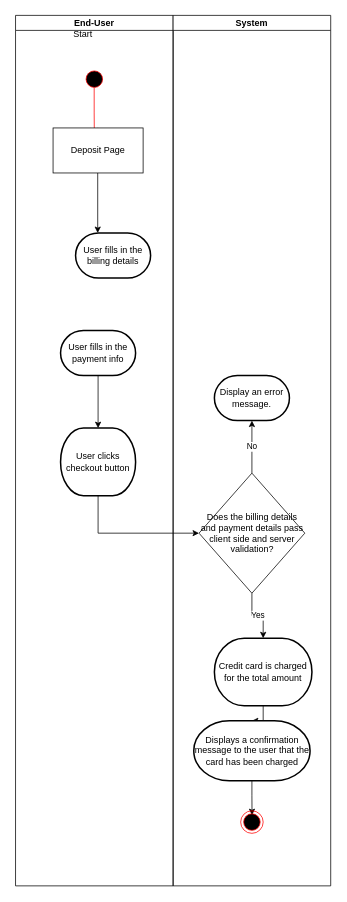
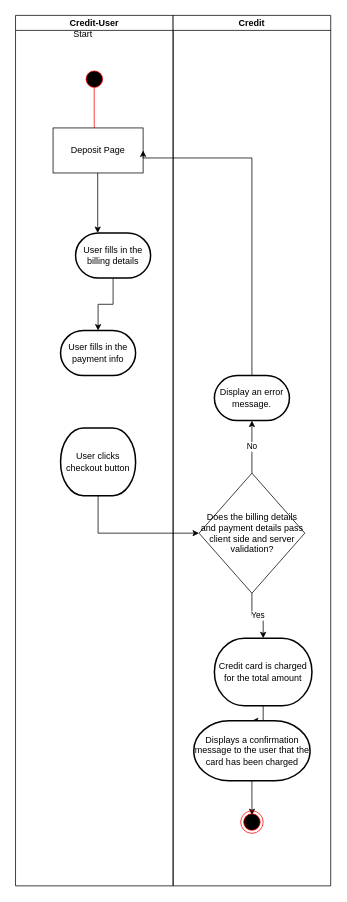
node "End-User": label "End-User" -> "Credit-User"
node "System": label "System" -> "Credit"
edge "Display an error message." -> "Deposit Page": added
edge "User fills in the billing details" -> "User fills in the payment info": added
edge "User fills in the payment info" -> "User clicks checkout button": removed
